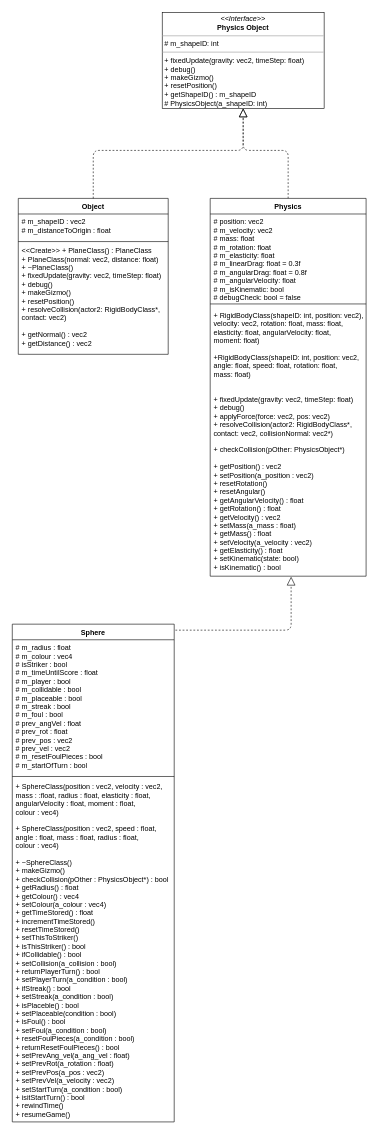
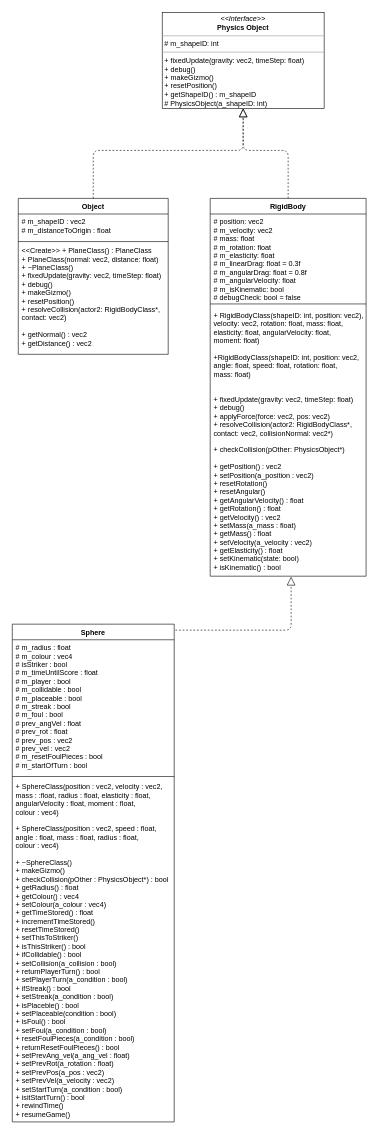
node "Physics": label "Physics" -> "RigidBody"
